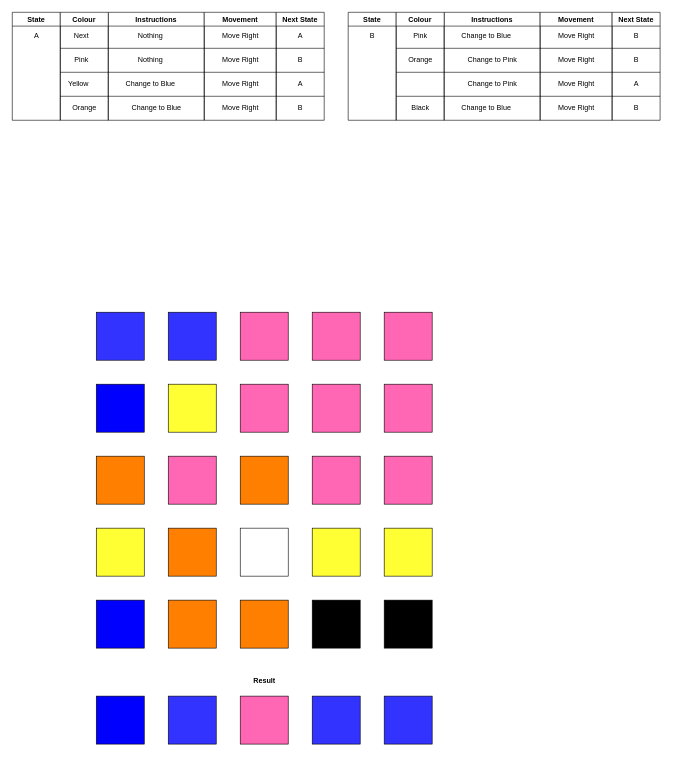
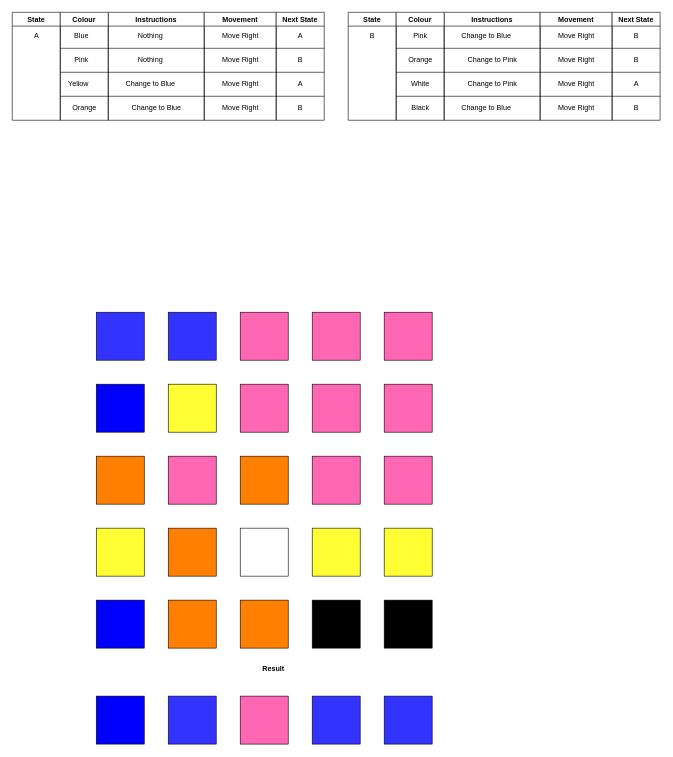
node "Next": label "Next" -> "Blue"
node "White": added
node "Result": moved (264, 681) -> (273, 669)
